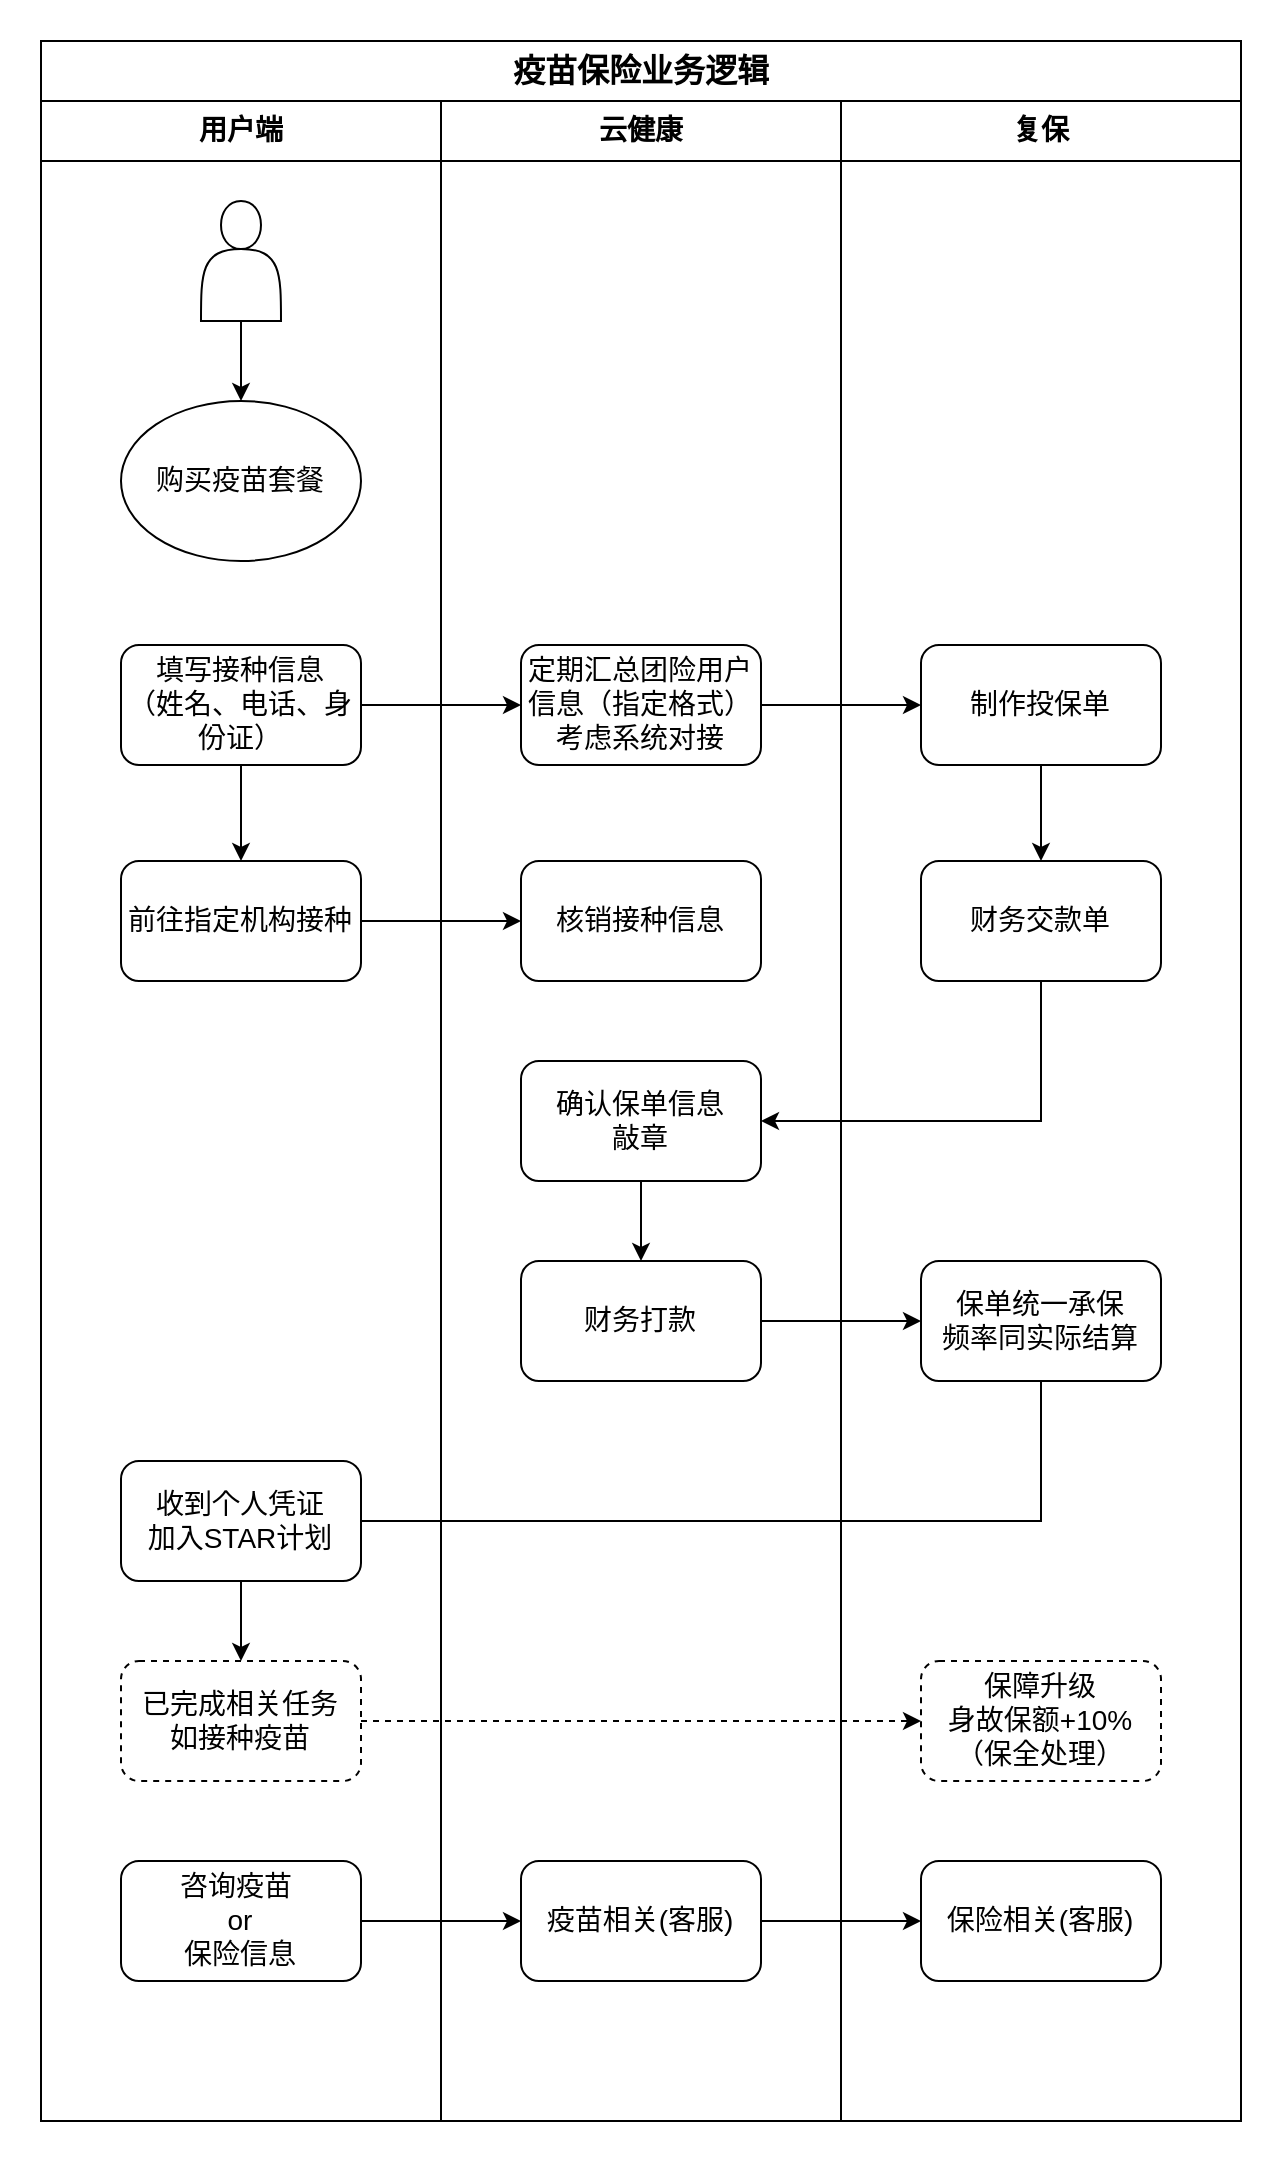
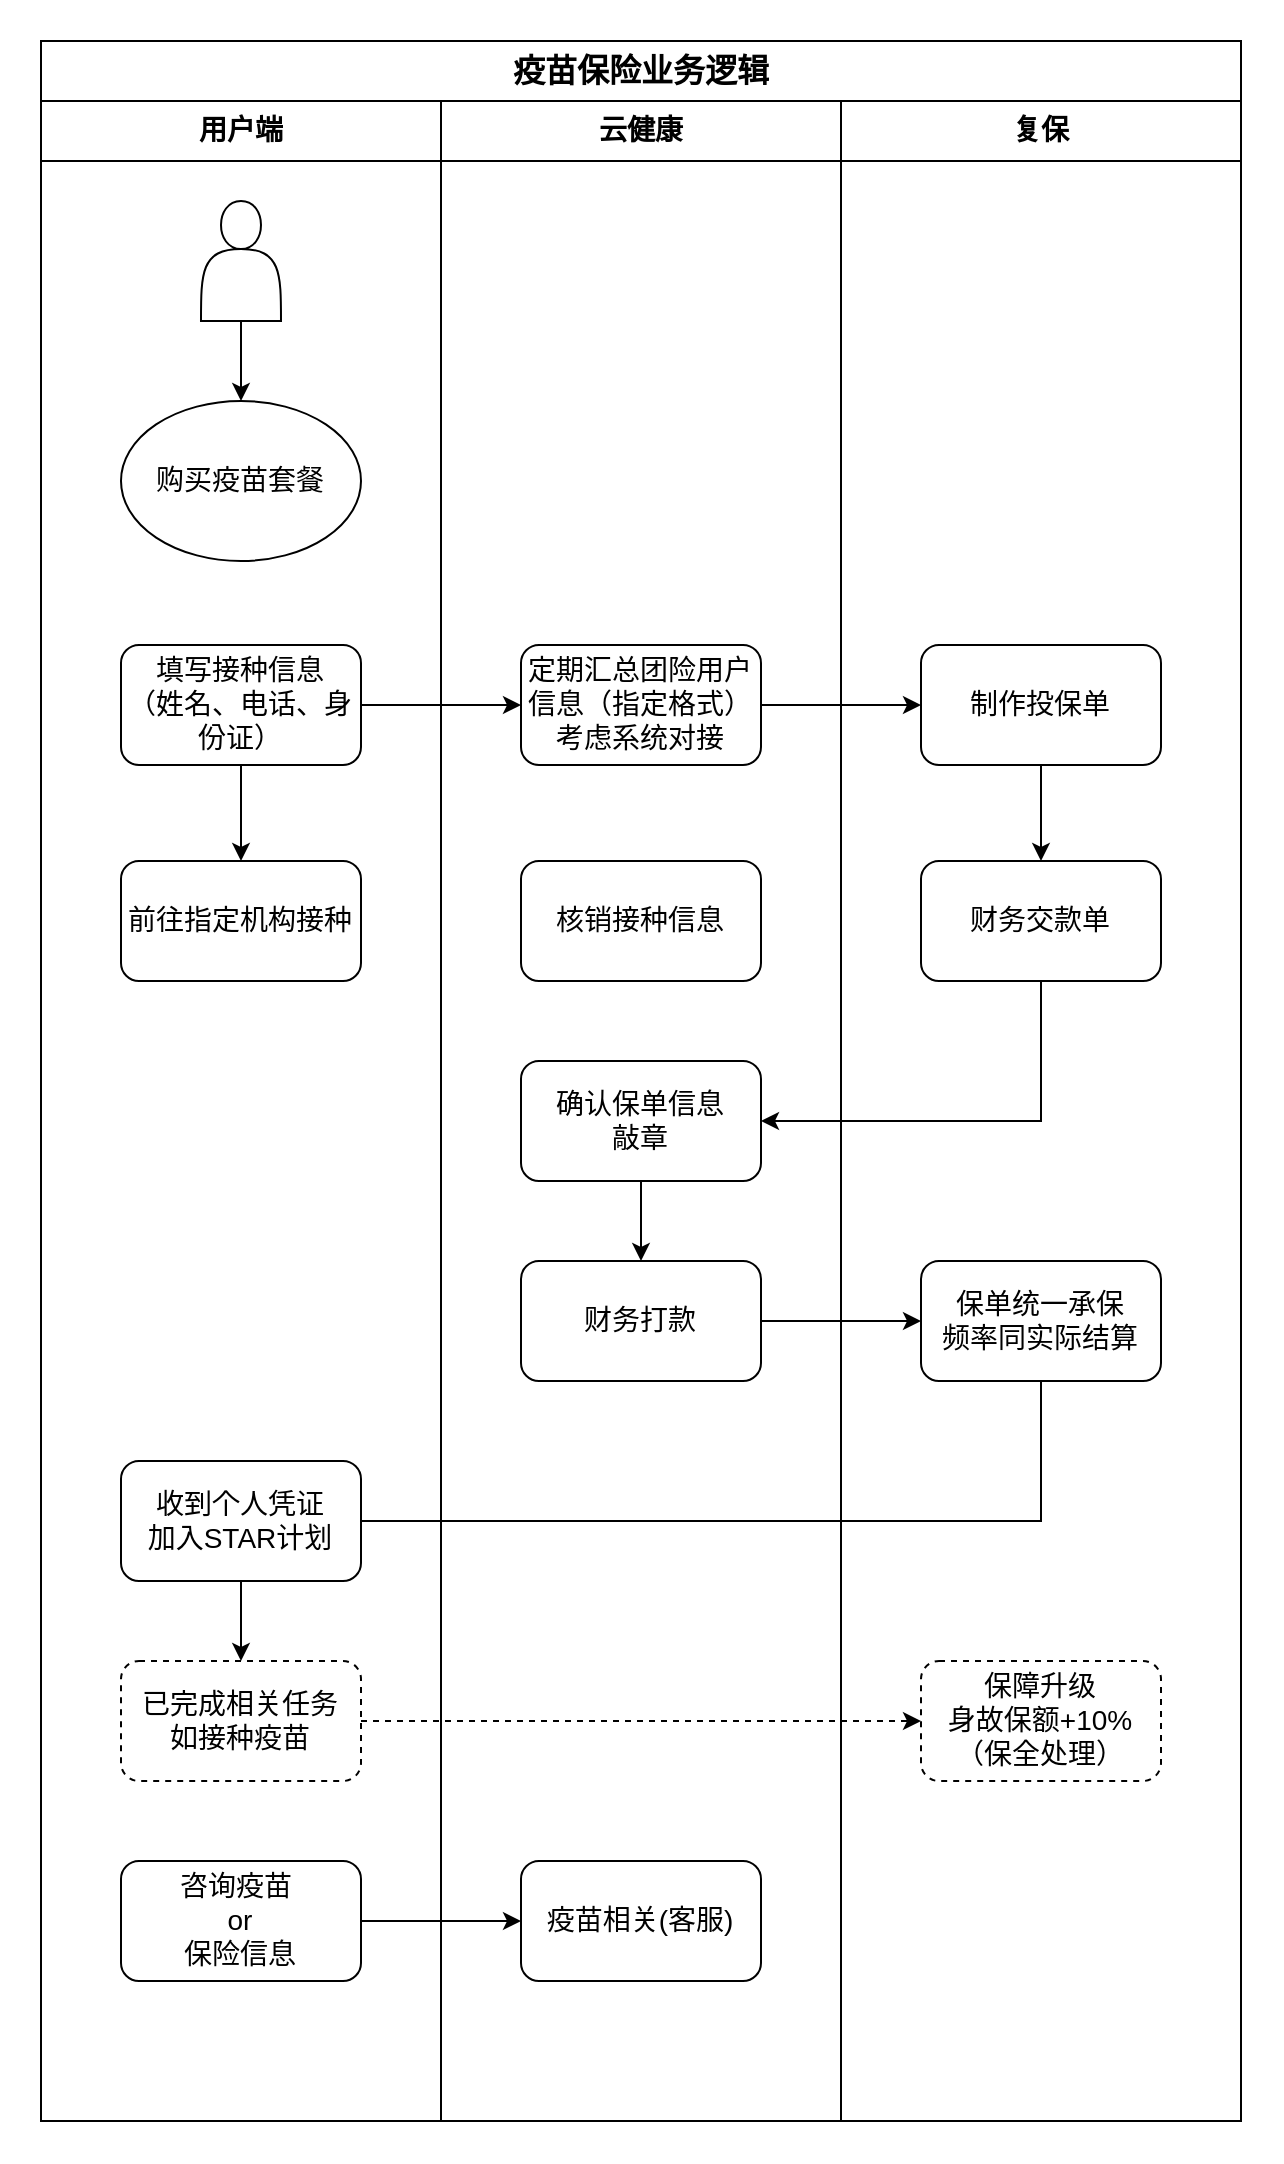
edge "前往指定机构接种" -> "核销接种信息": removed
edge "疫苗相关(客服)" -> "保险相关(客服)": removed
node "保险相关(客服)": removed
